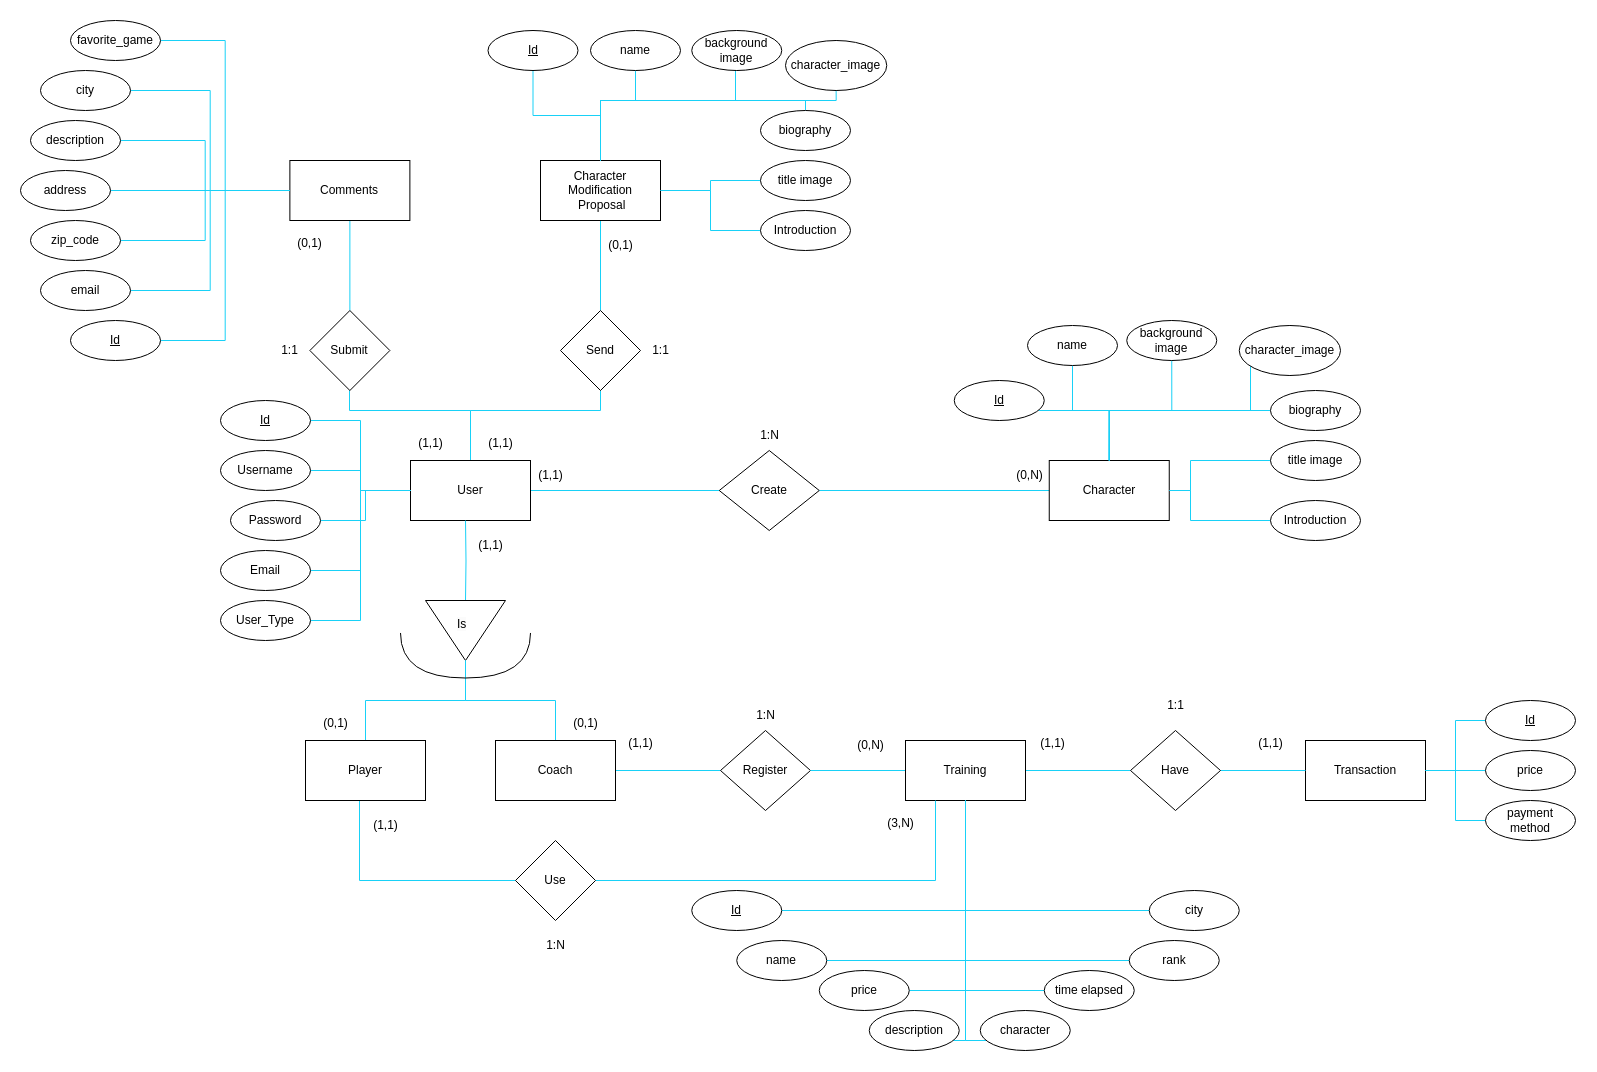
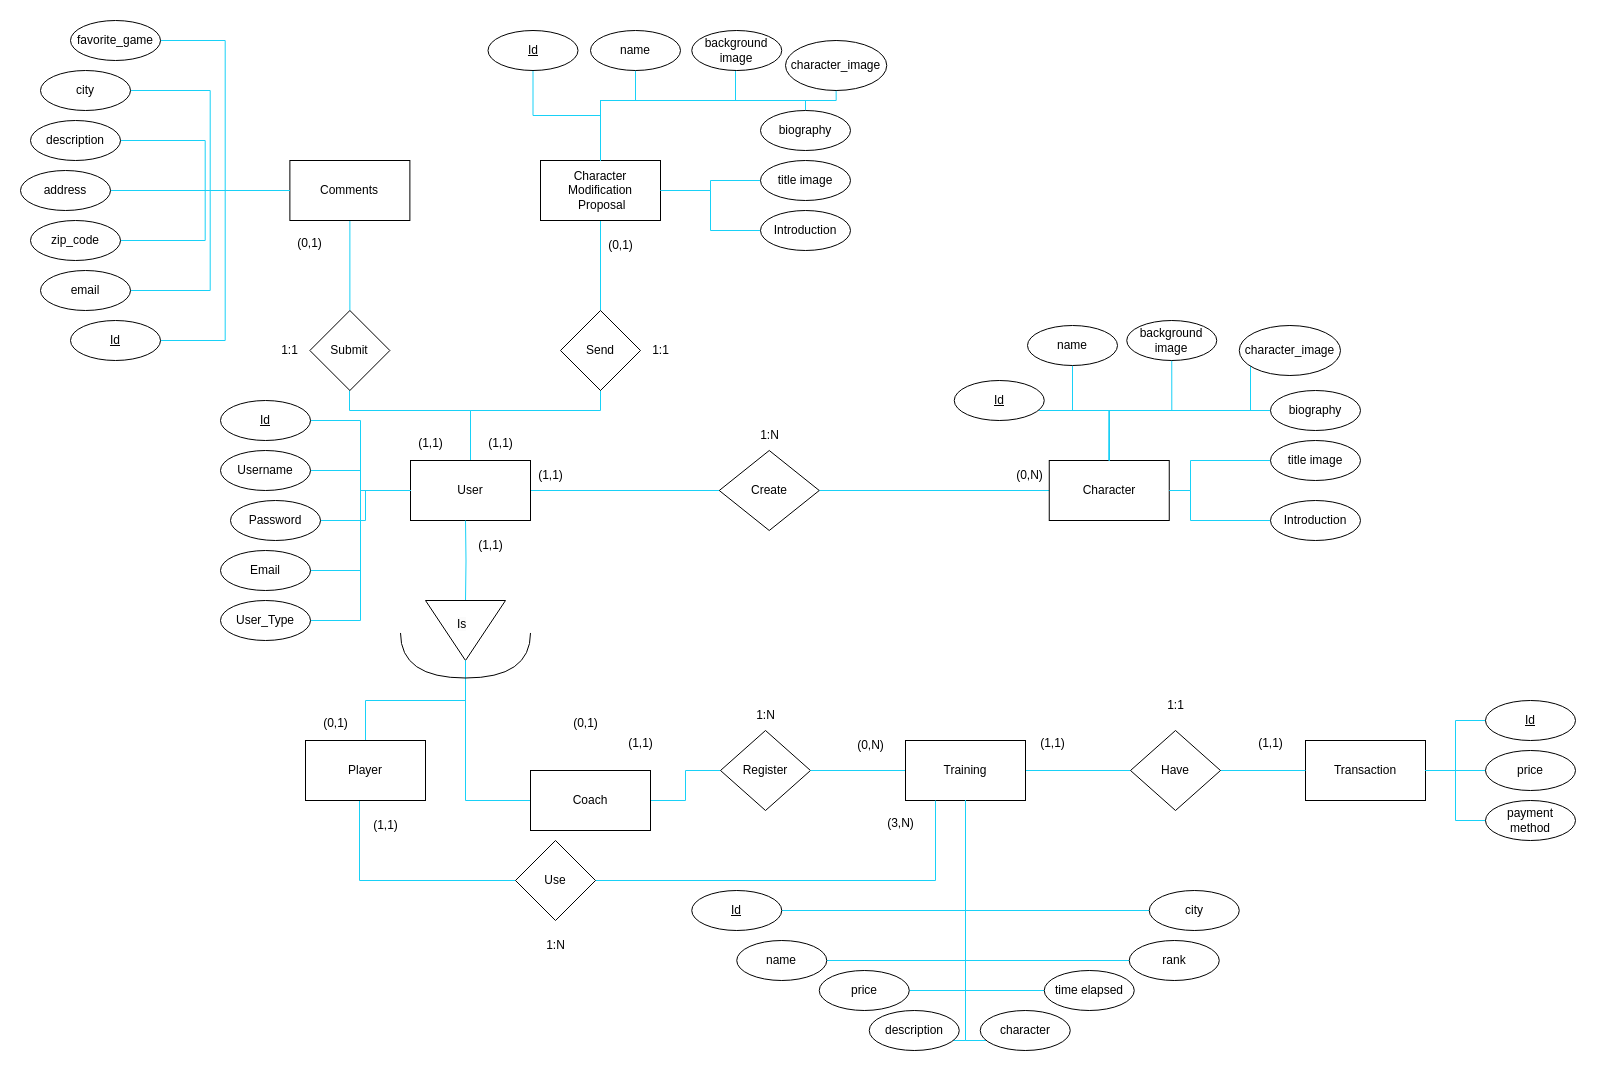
node "Coach": moved (556, 771) -> (591, 801)
